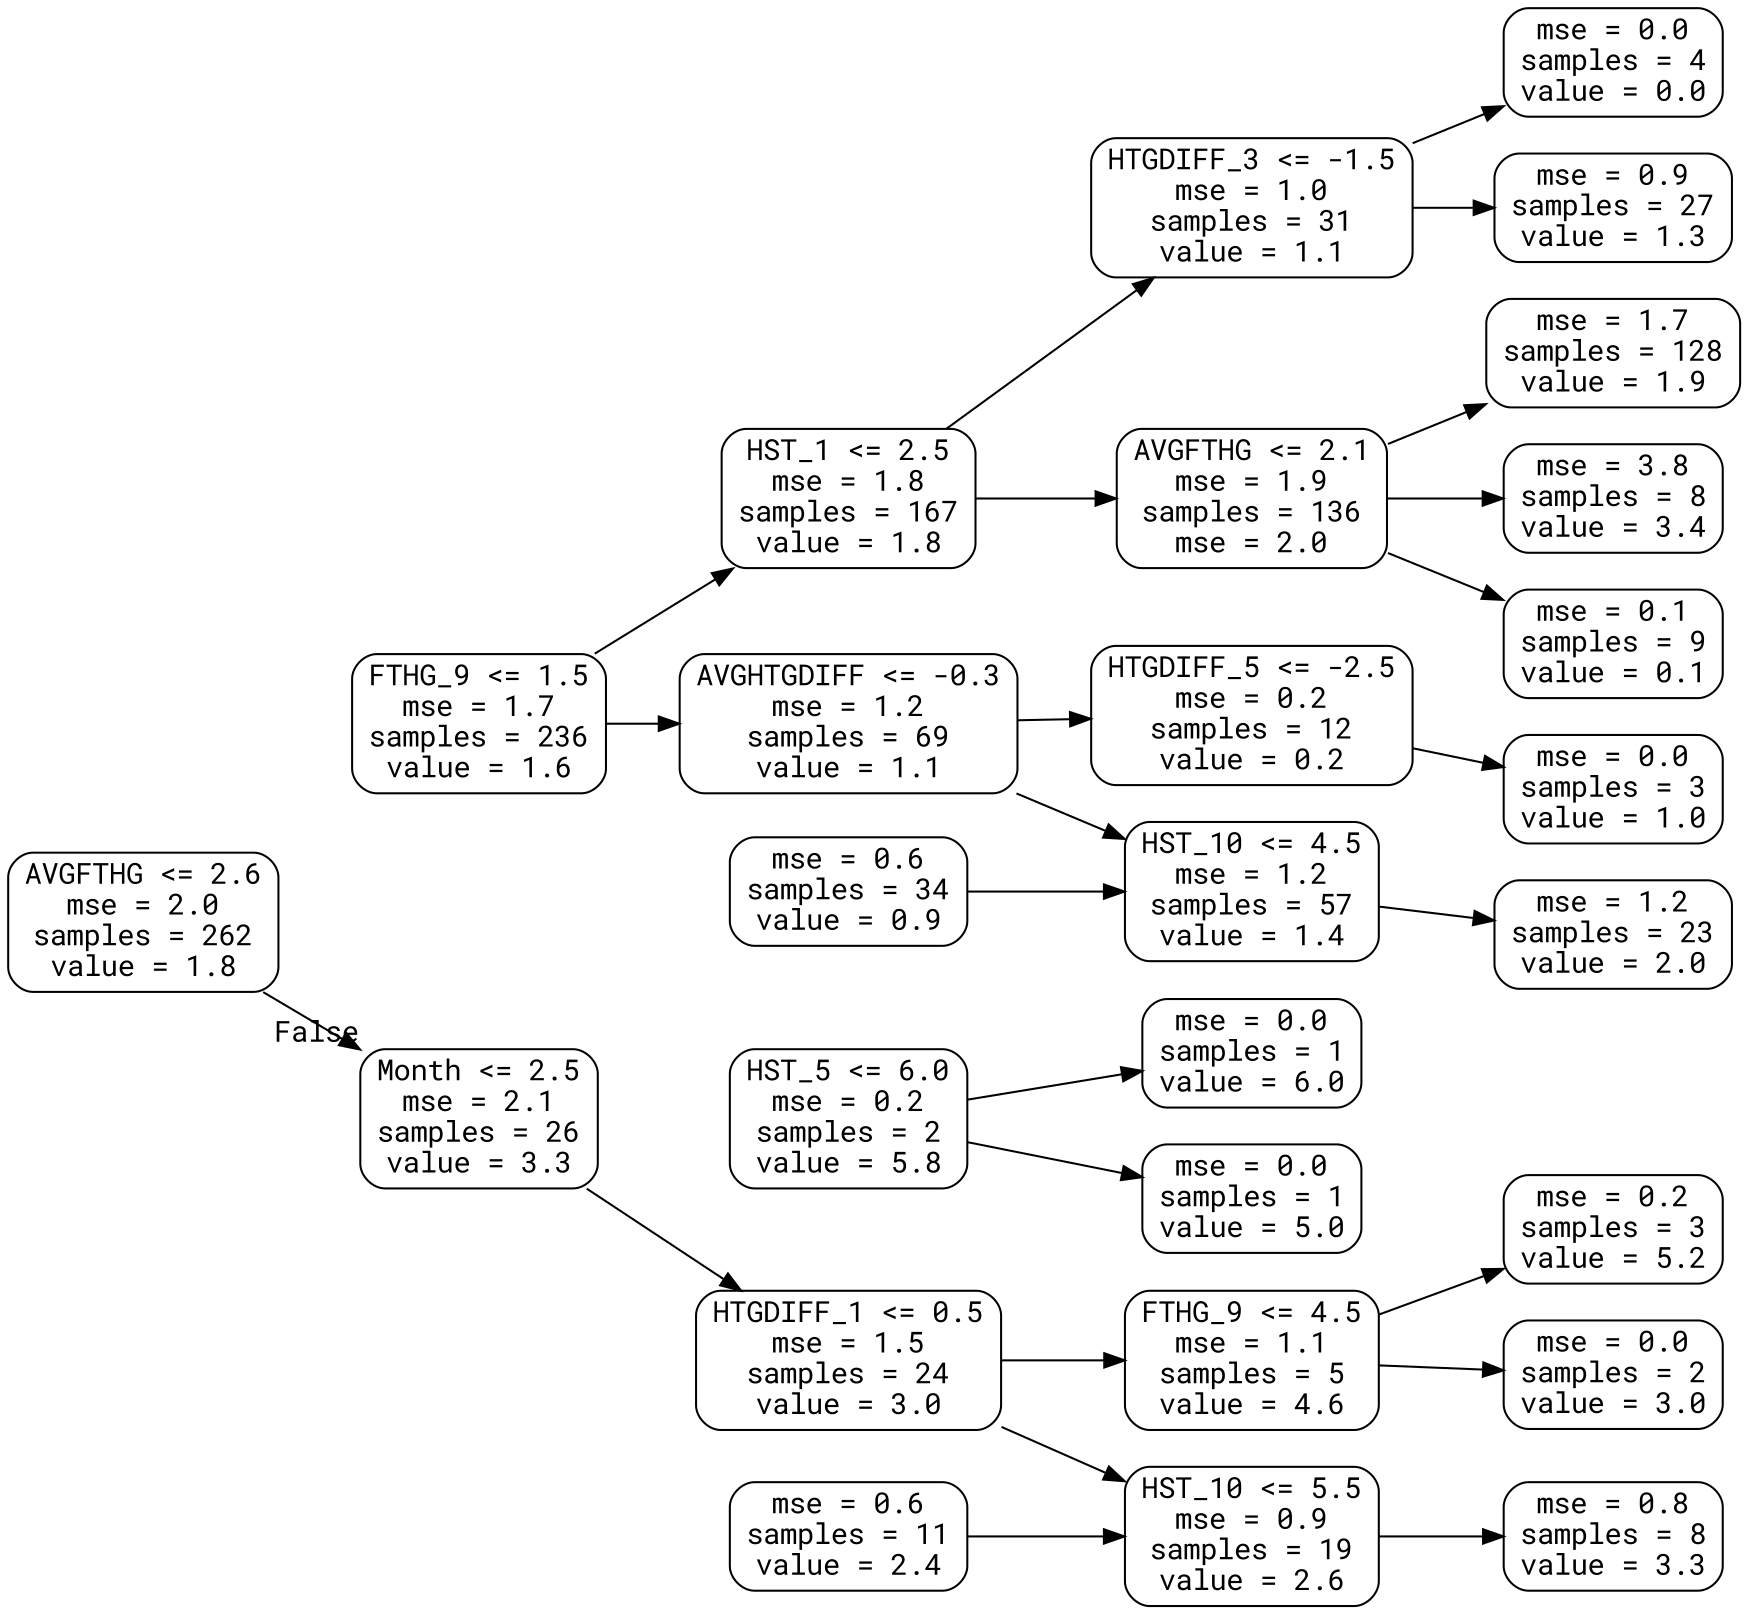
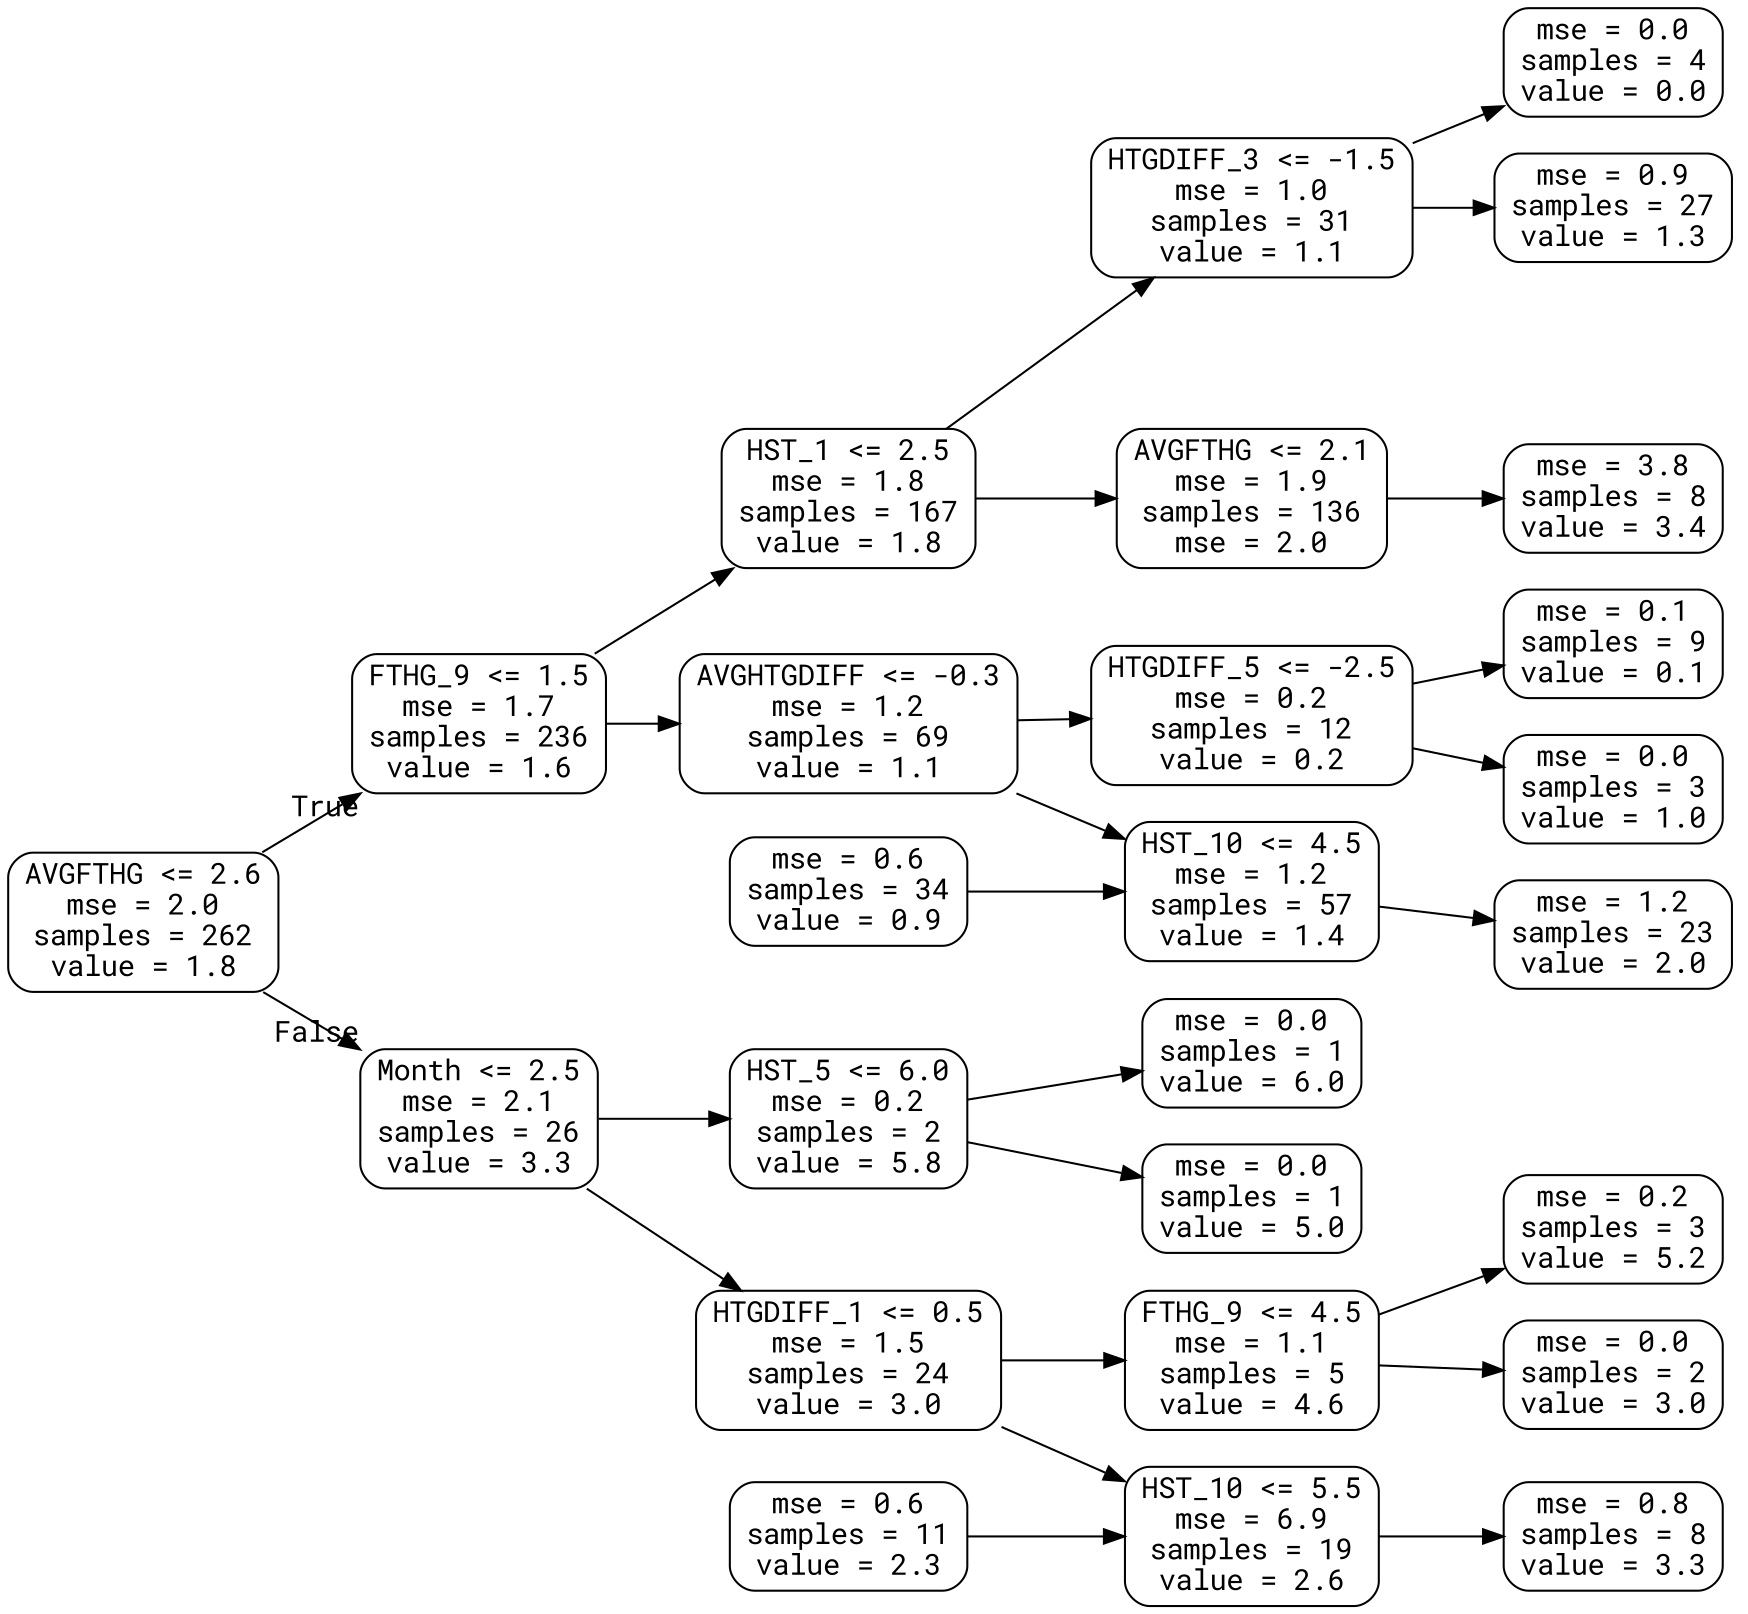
node "mse = 1.7 samples = 128 value = 1.9": removed
edge "AVGFTHG <= 2.1 mse = 1.9 samples = 136 mse = 2.0" -> "mse = 0.1 samples = 9 value = 0.1": now "HTGDIFF_5 <= -2.5 mse = 0.2 samples = 12 value = 0.2" -> "mse = 0.1 samples = 9 value = 0.1"
edge "AVGFTHG <= 2.6 mse = 2.0 samples = 262 value = 1.8" -> "FTHG_9 <= 1.5 mse = 1.7 samples = 236 value = 1.6": added
edge "Month <= 2.5 mse = 2.1 samples = 26 value = 3.3" -> "HST_5 <= 6.0 mse = 0.2 samples = 2 value = 5.8": added
node "mse = 0.6 samples = 11 value = 2.4": label "mse = 0.6 samples = 11 value = 2.4" -> "mse = 0.6 samples = 11 value = 2.3"
node "HST_10 <= 5.5 mse = 0.9 samples = 19 value = 2.6": label "HST_10 <= 5.5 mse = 0.9 samples = 19 value = 2.6" -> "HST_10 <= 5.5 mse = 6.9 samples = 19 value = 2.6"
